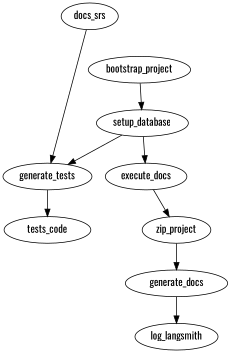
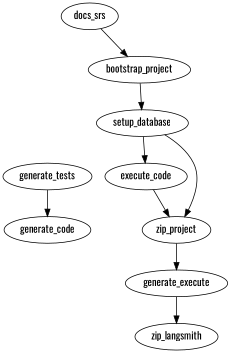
edge "docs_srs" -> "generate_tests": now "docs_srs" -> "bootstrap_project"
edge "setup_database" -> "generate_tests": now "setup_database" -> "zip_project"
node "execute_docs": label "execute_docs" -> "execute_code"
node "tests_code": label "tests_code" -> "generate_code"
node "generate_docs": label "generate_docs" -> "generate_execute"
node "log_langsmith": label "log_langsmith" -> "zip_langsmith"
